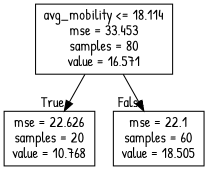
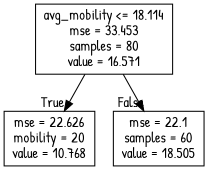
node "mse = 22.626 samples = 20 value = 10.768": label "mse = 22.626 samples = 20 value = 10.768" -> "mse = 22.626 mobility = 20 value = 10.768"
